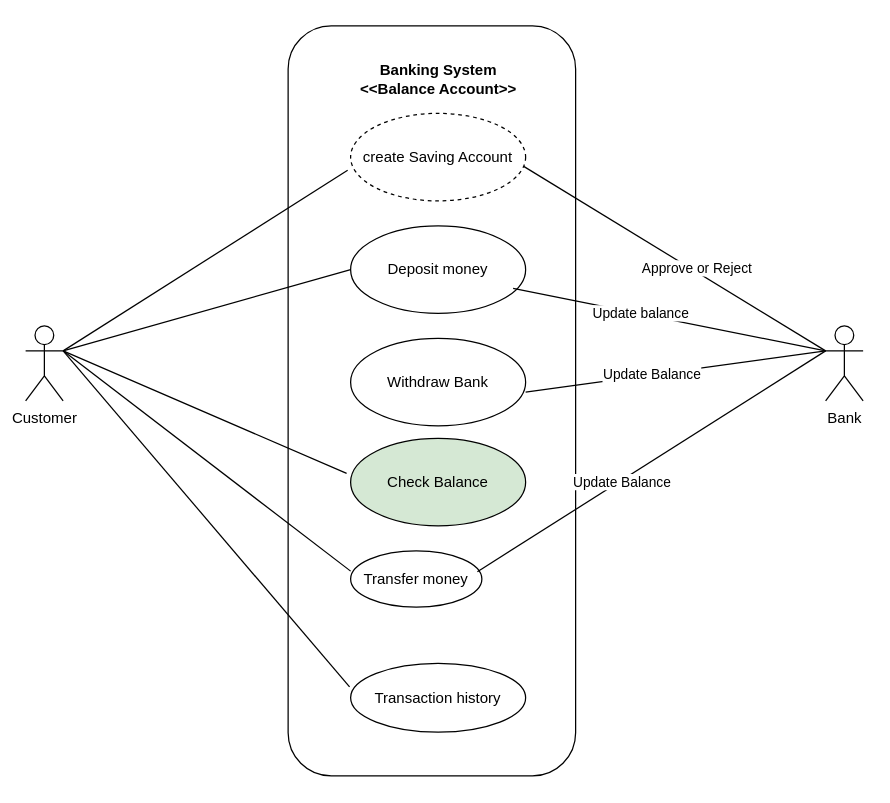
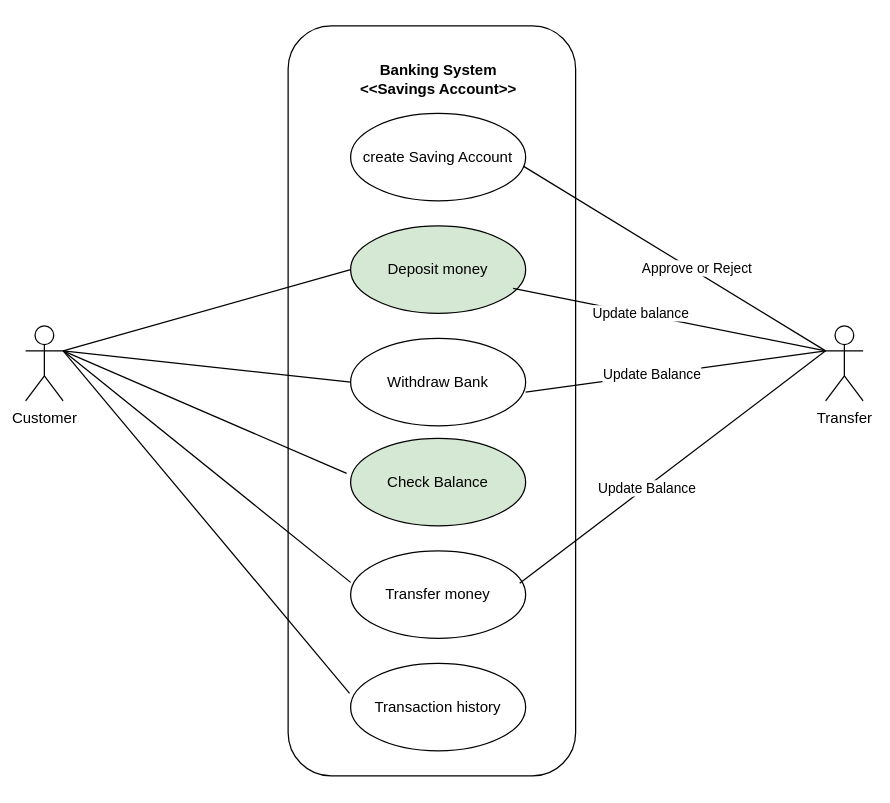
node "Banking System <<Balance Account>>": label "Banking System <<Balance Account>>" -> "Banking System <<Savings Account>>"
node "create Saving Account": style dashed -> solid
edge "create Saving Account" -- "Customer": removed
node "Deposit money": fillcolor #ffffff -> #d5e8d4
edge "Customer" -- "Withdraw Bank": added
node "Bank": label "Bank" -> "Transfer"
node "Transfer money": size 131x56 -> 175x88
node "Transaction history": size 175x69 -> 175x88
